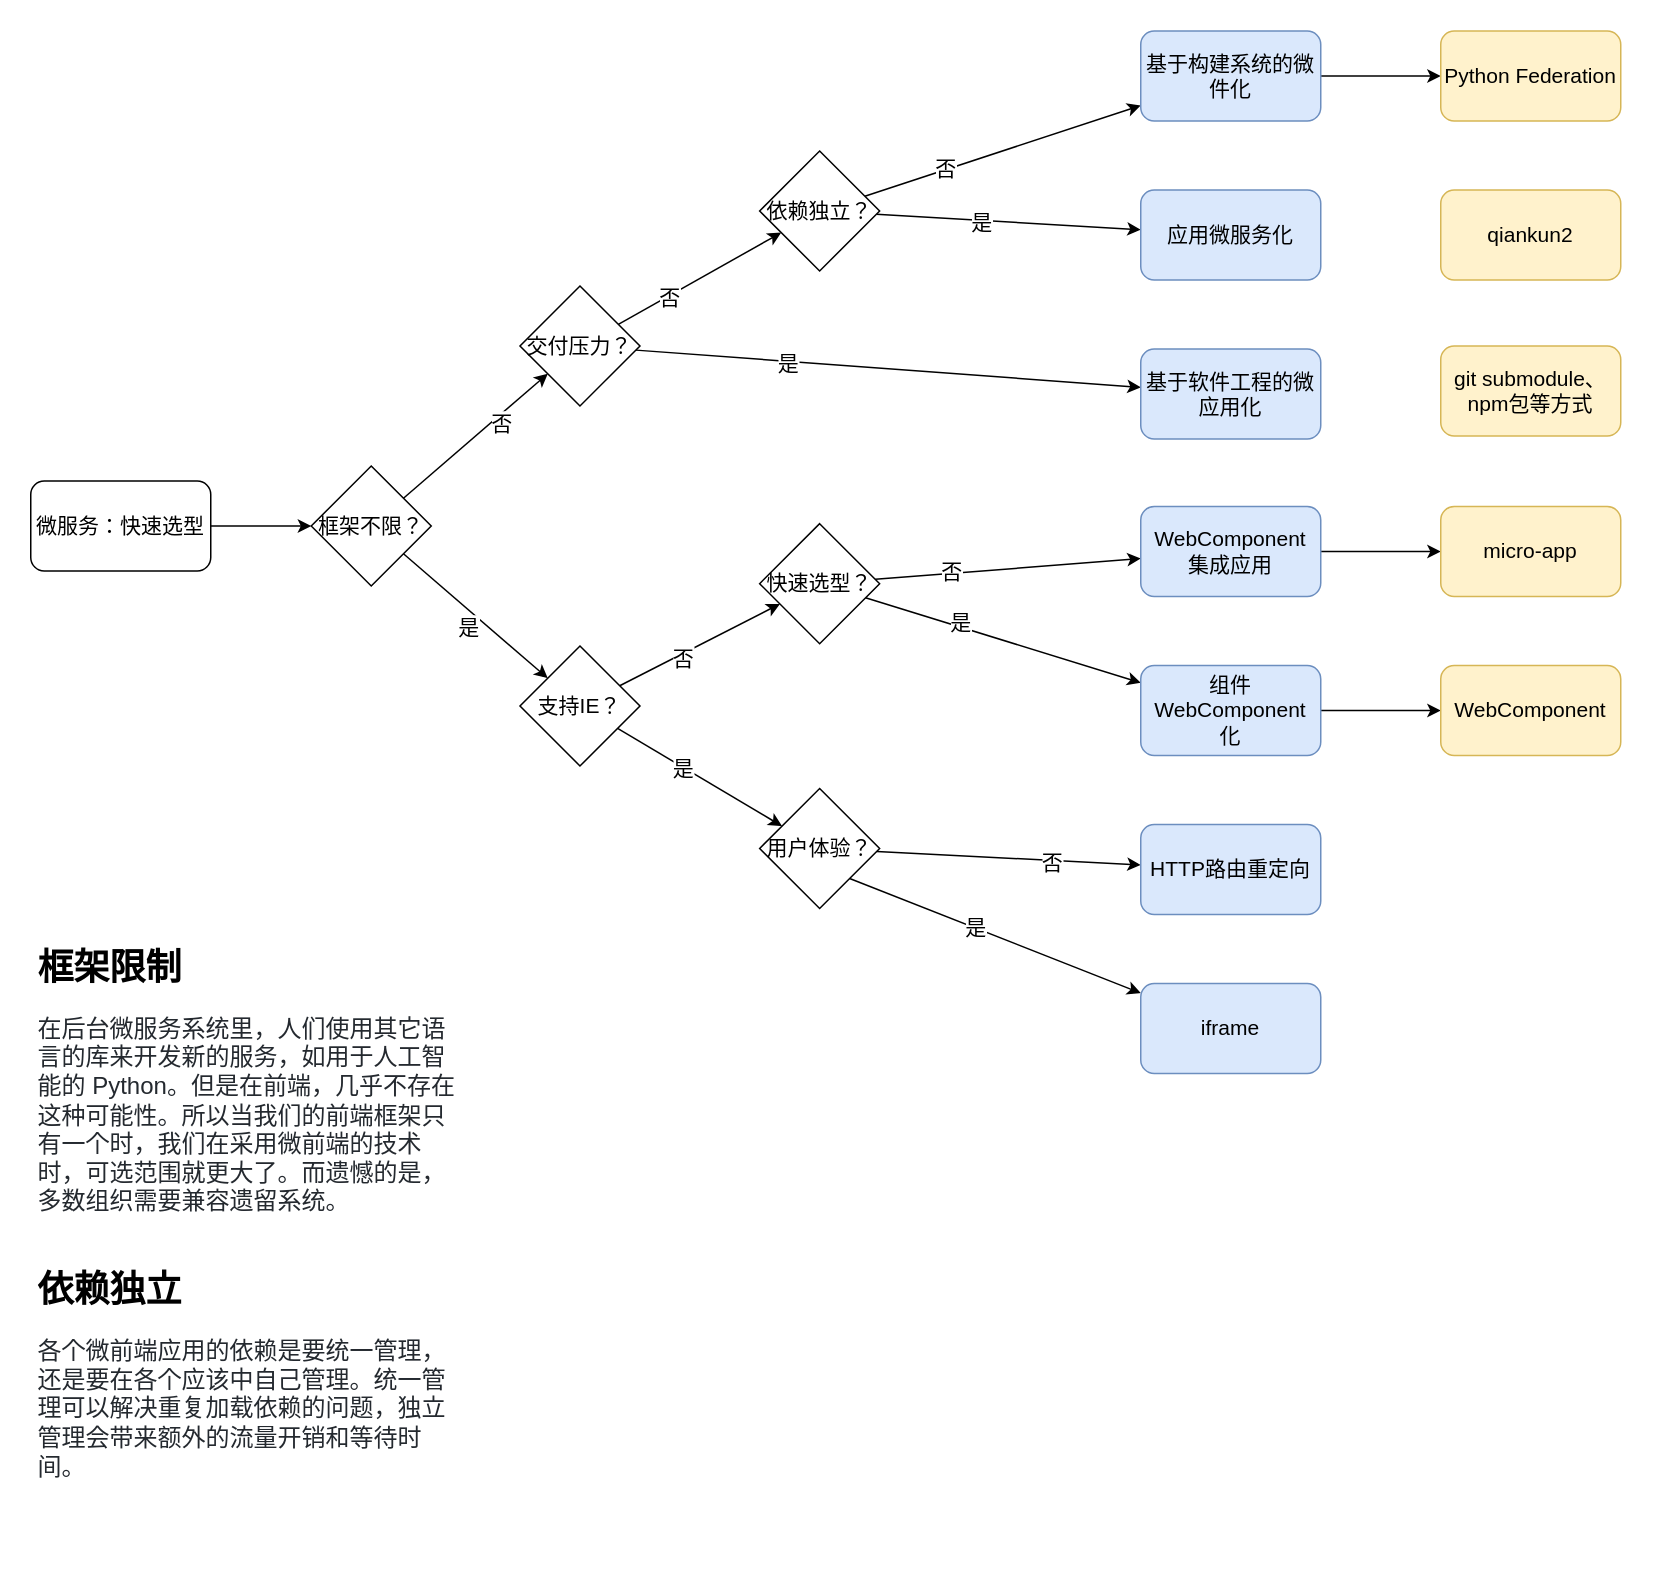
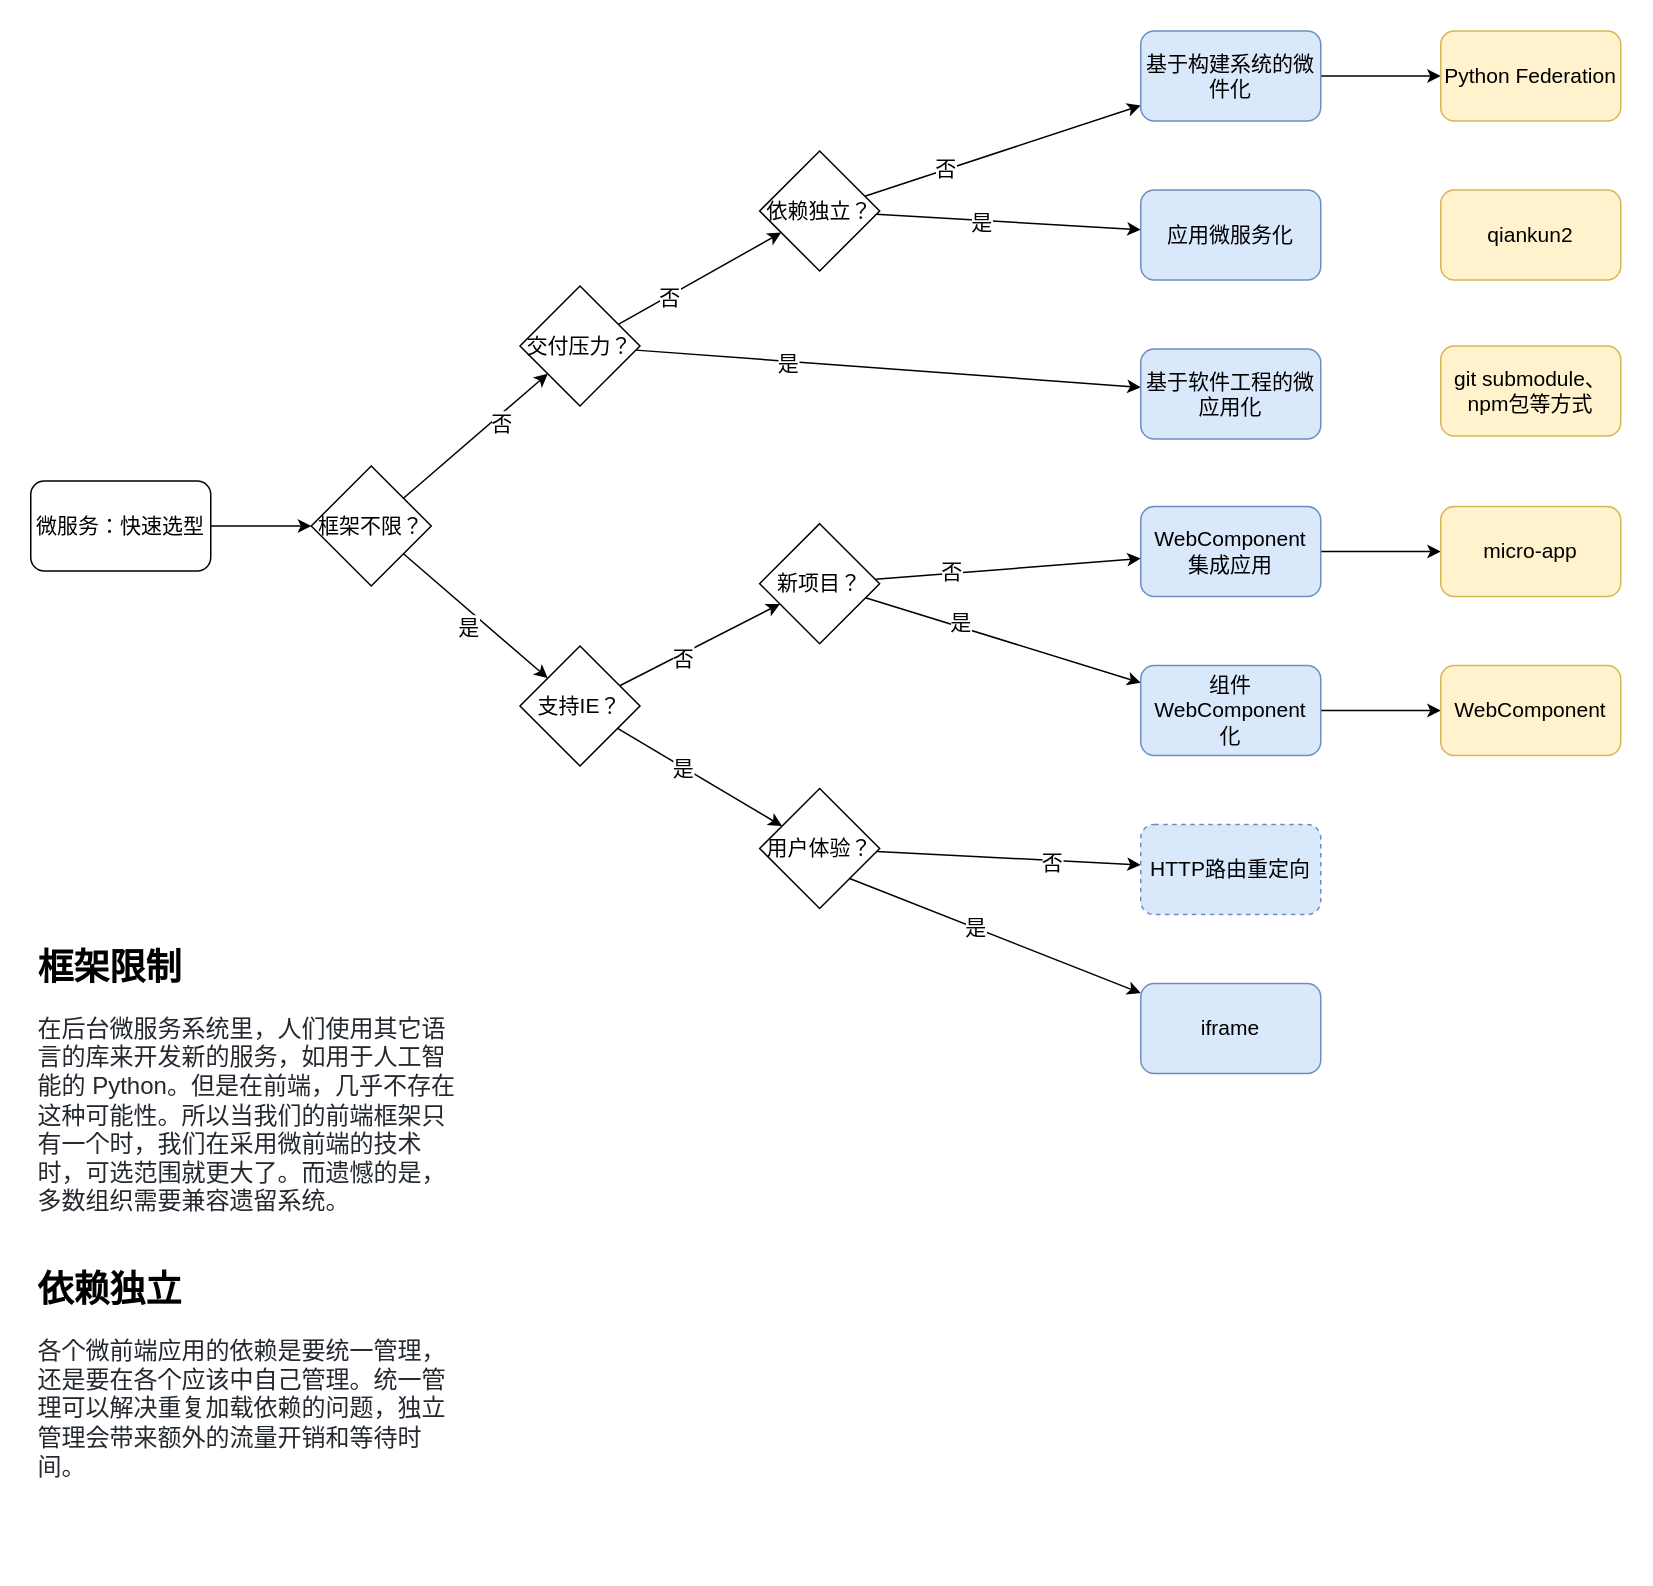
node "快速选型？": label "快速选型？" -> "新项目？"
node "HTTP路由重定向": style solid -> dashed
